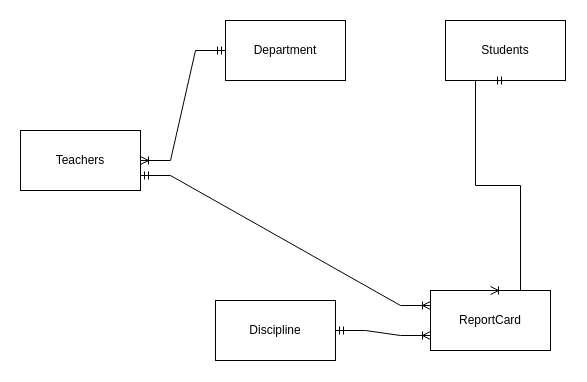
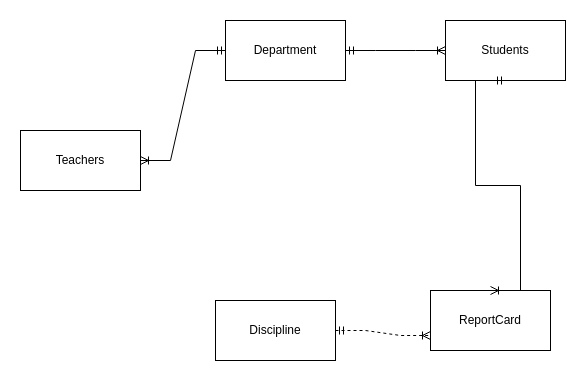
edge "Department" -- "Students": added
edge "Teachers" -- "ReportCard": removed
edge "ReportCard" -- "Discipline": style solid -> dashed
